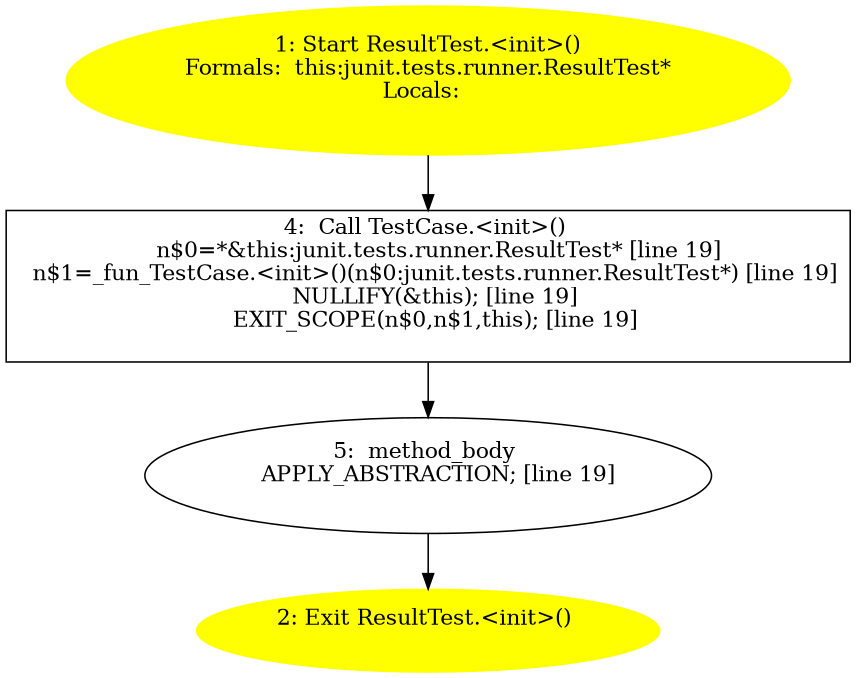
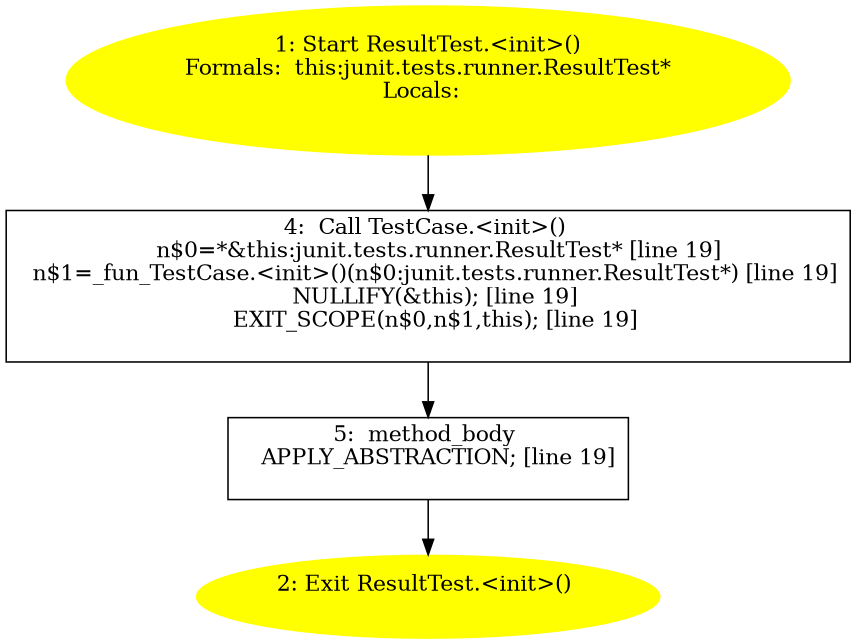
node "5:  method_body APPLY_ABSTRACTION; [line 19]": shape ellipse -> box
